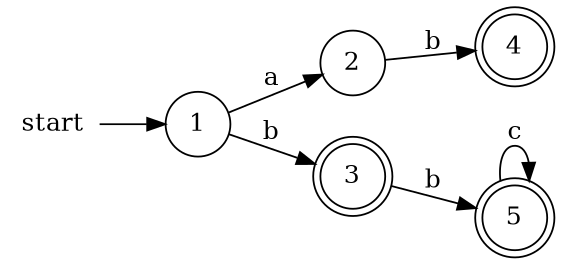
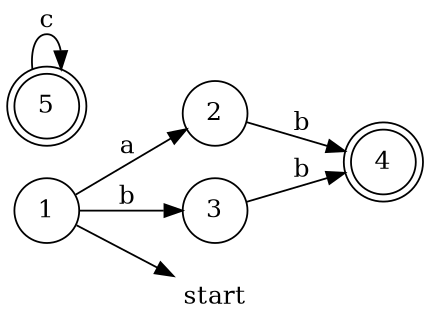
edge "start" -> "1": reversed
node "3": shape doublecircle -> circle
edge "3" -> "5": now "3" -> "4"
